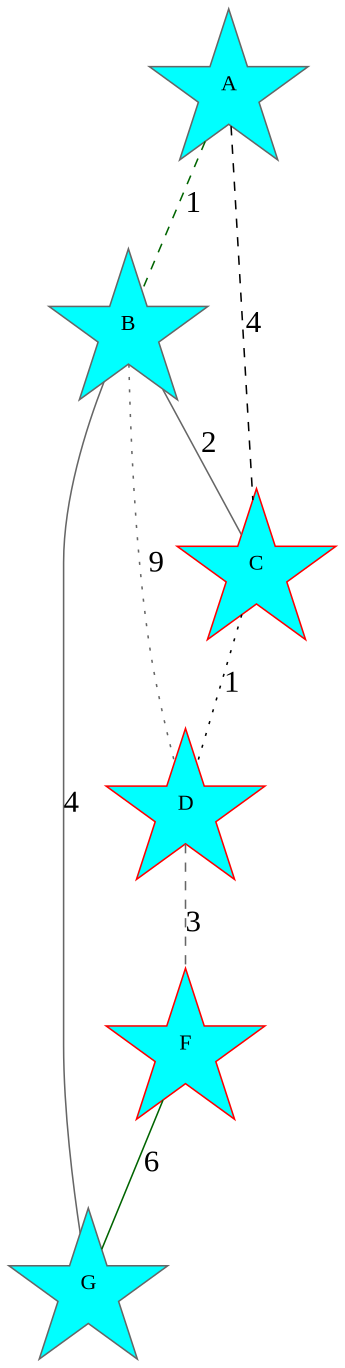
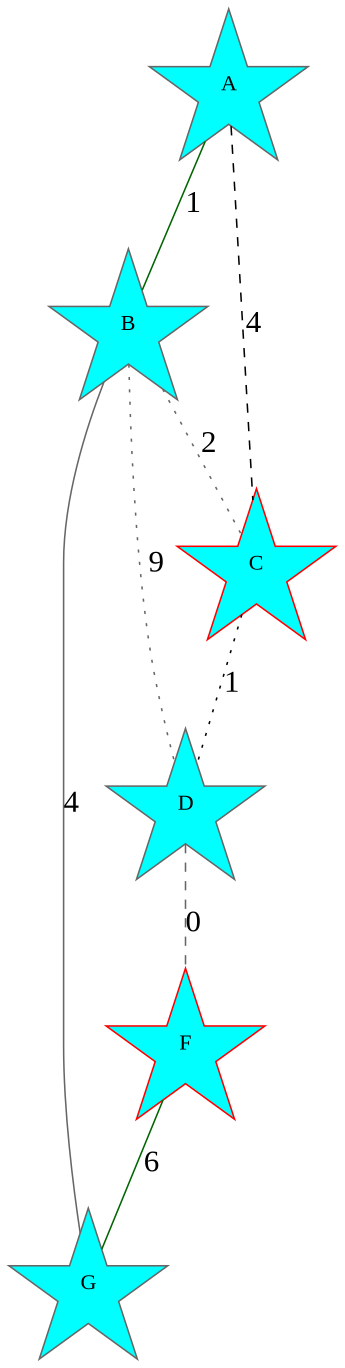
edge "A" -- "B": style dashed -> solid
edge "B" -- "C": style solid -> dotted
node "D": color red -> gray40
edge "D" -- "F": label "3" -> "0"
